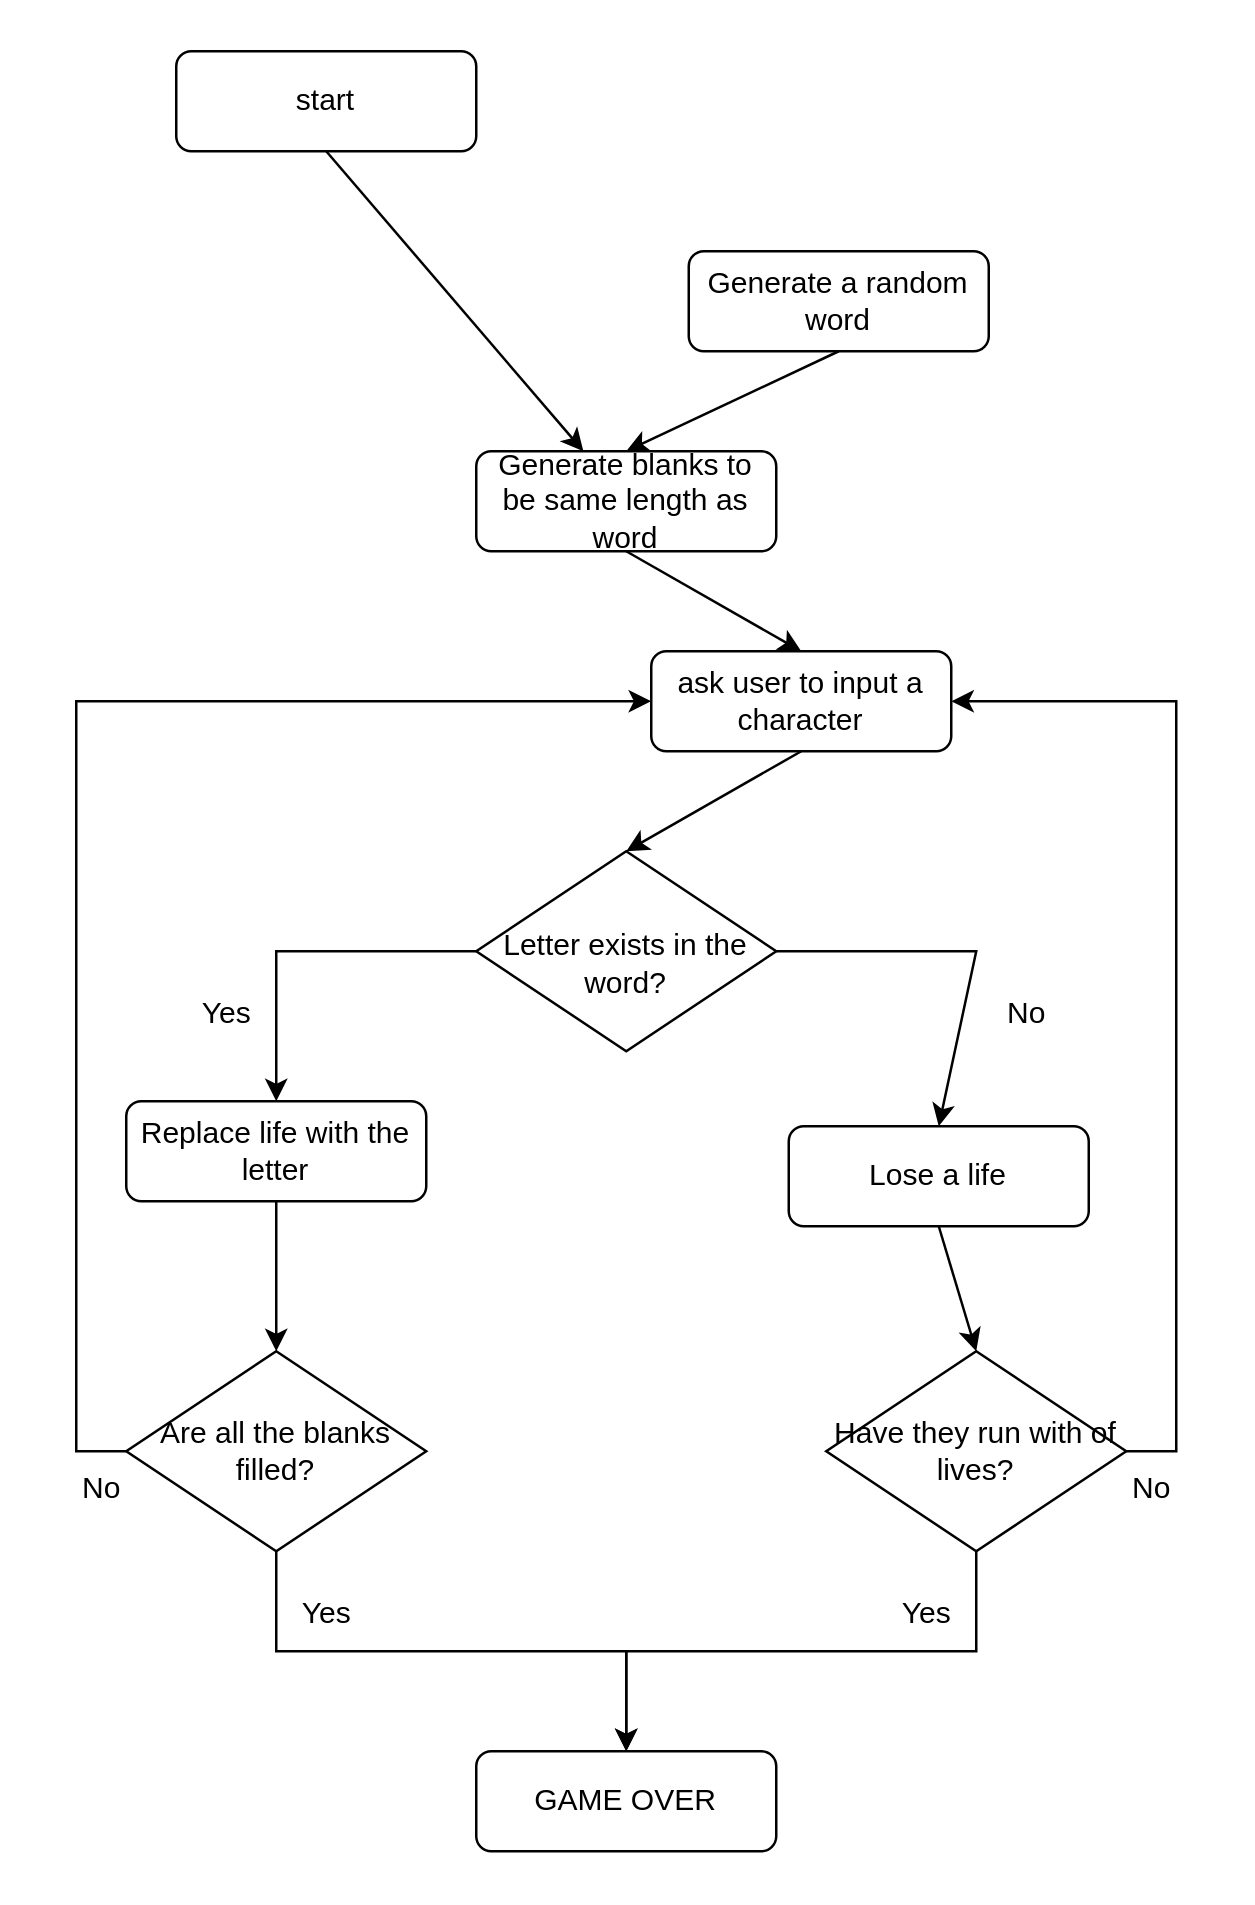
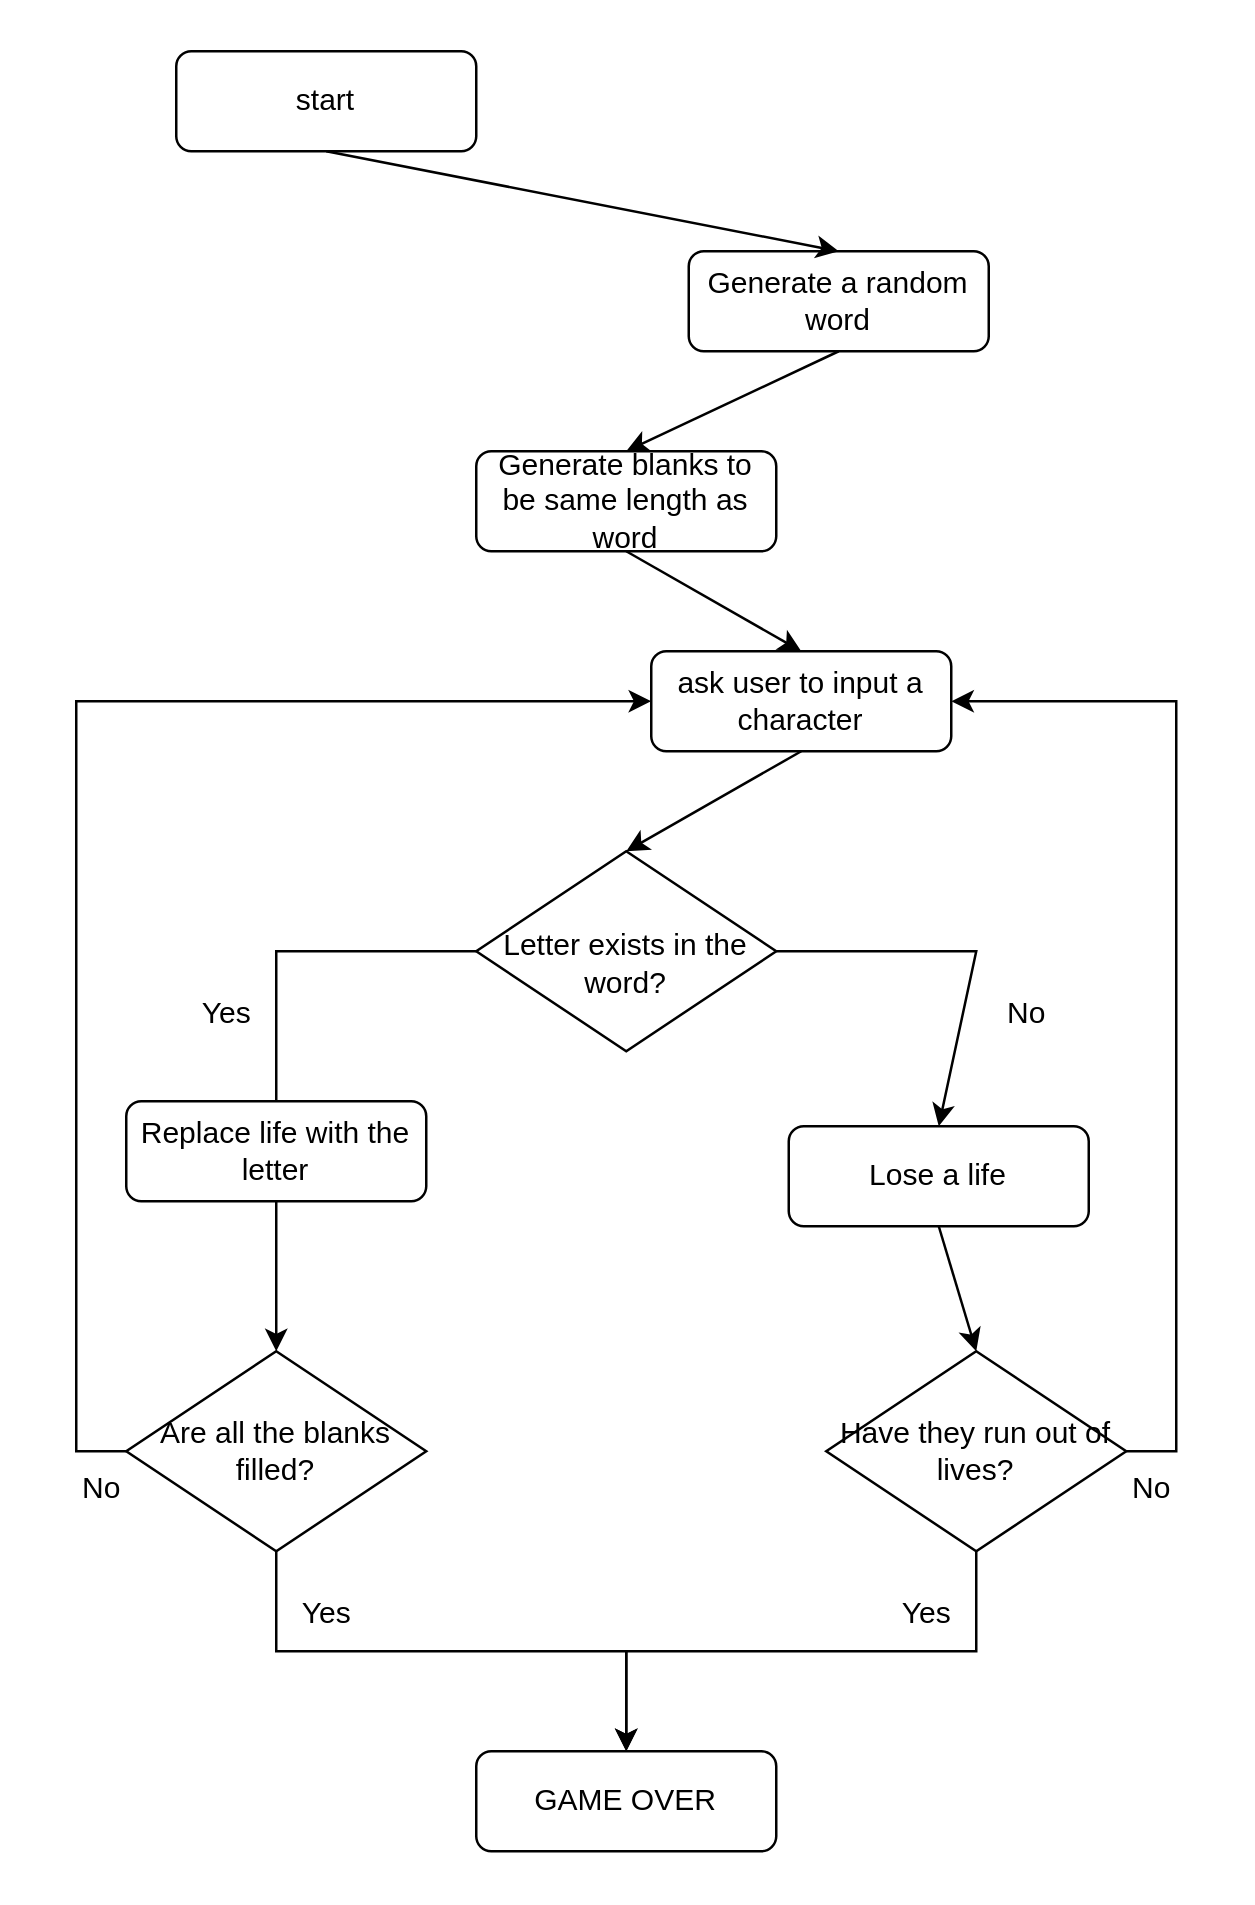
edge "start" -> "Generate blanks to be same length as word": now "start" -> "Generate a random word"
edge "Letter exists in the word?" -> "Replace life with the letter": arrowhead classic -> none
node "Have they run with of lives?": label "Have they run with of lives?" -> "Have they run out of lives?"
